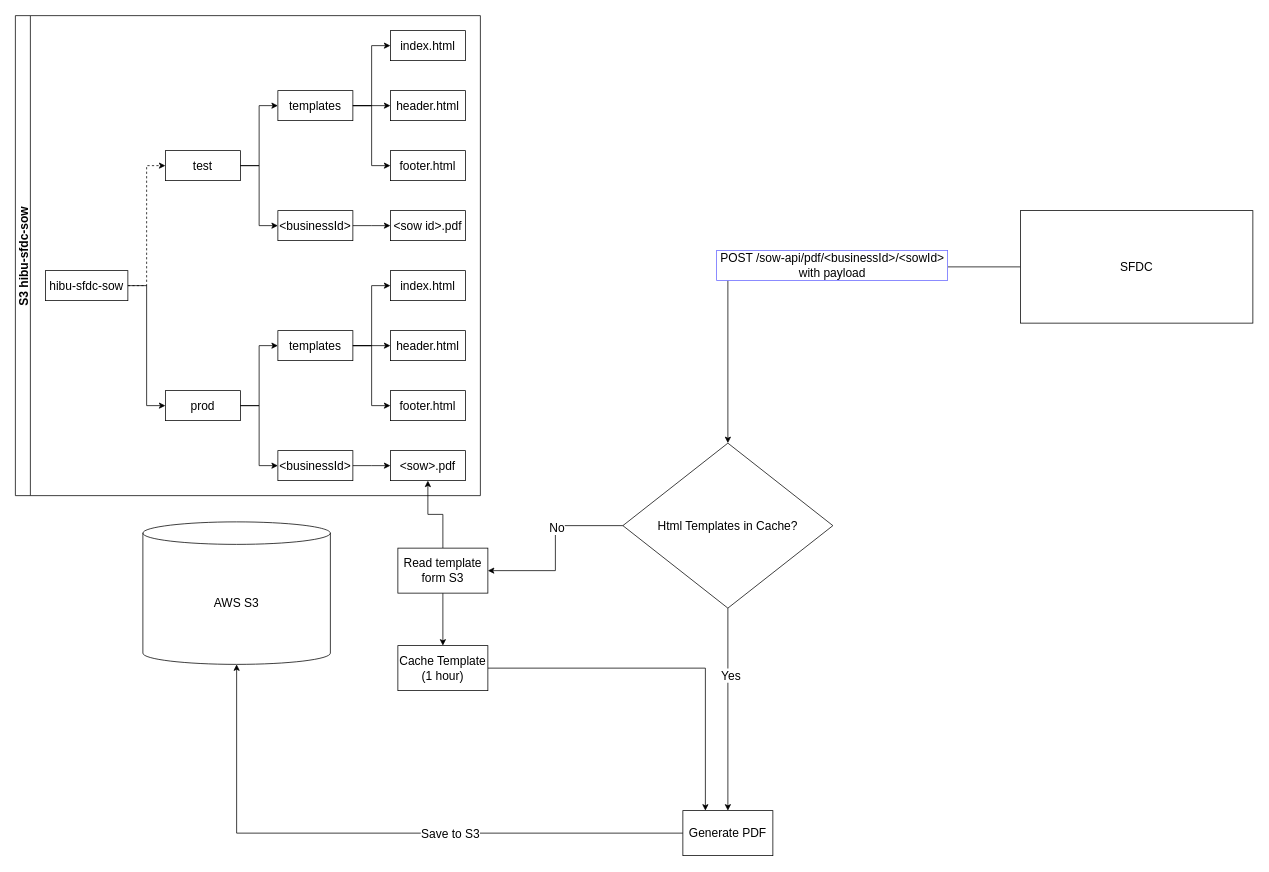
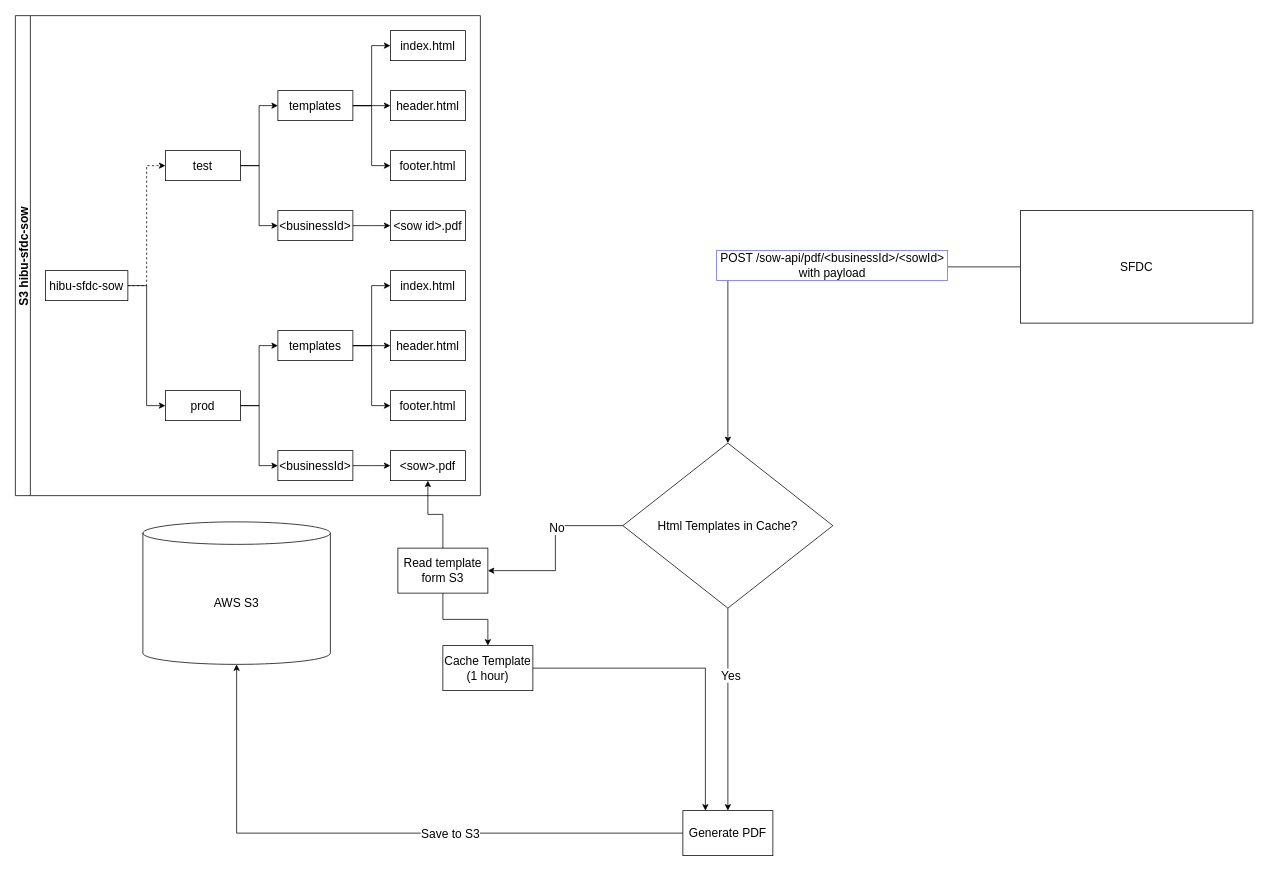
node "Cache Template (1 hour)": moved (443, 668) -> (488, 668)
